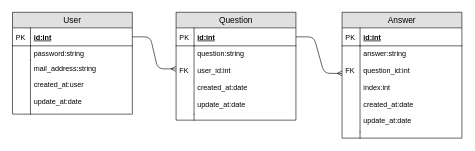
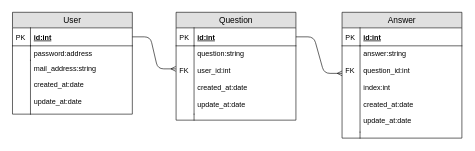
node "password:string": label "password:string" -> "password:address"
node "mail_address:string created_at:user update_at:date": label "mail_address:string created_at:user update_at:date" -> "mail_address:string created_at:date update_at:date"
